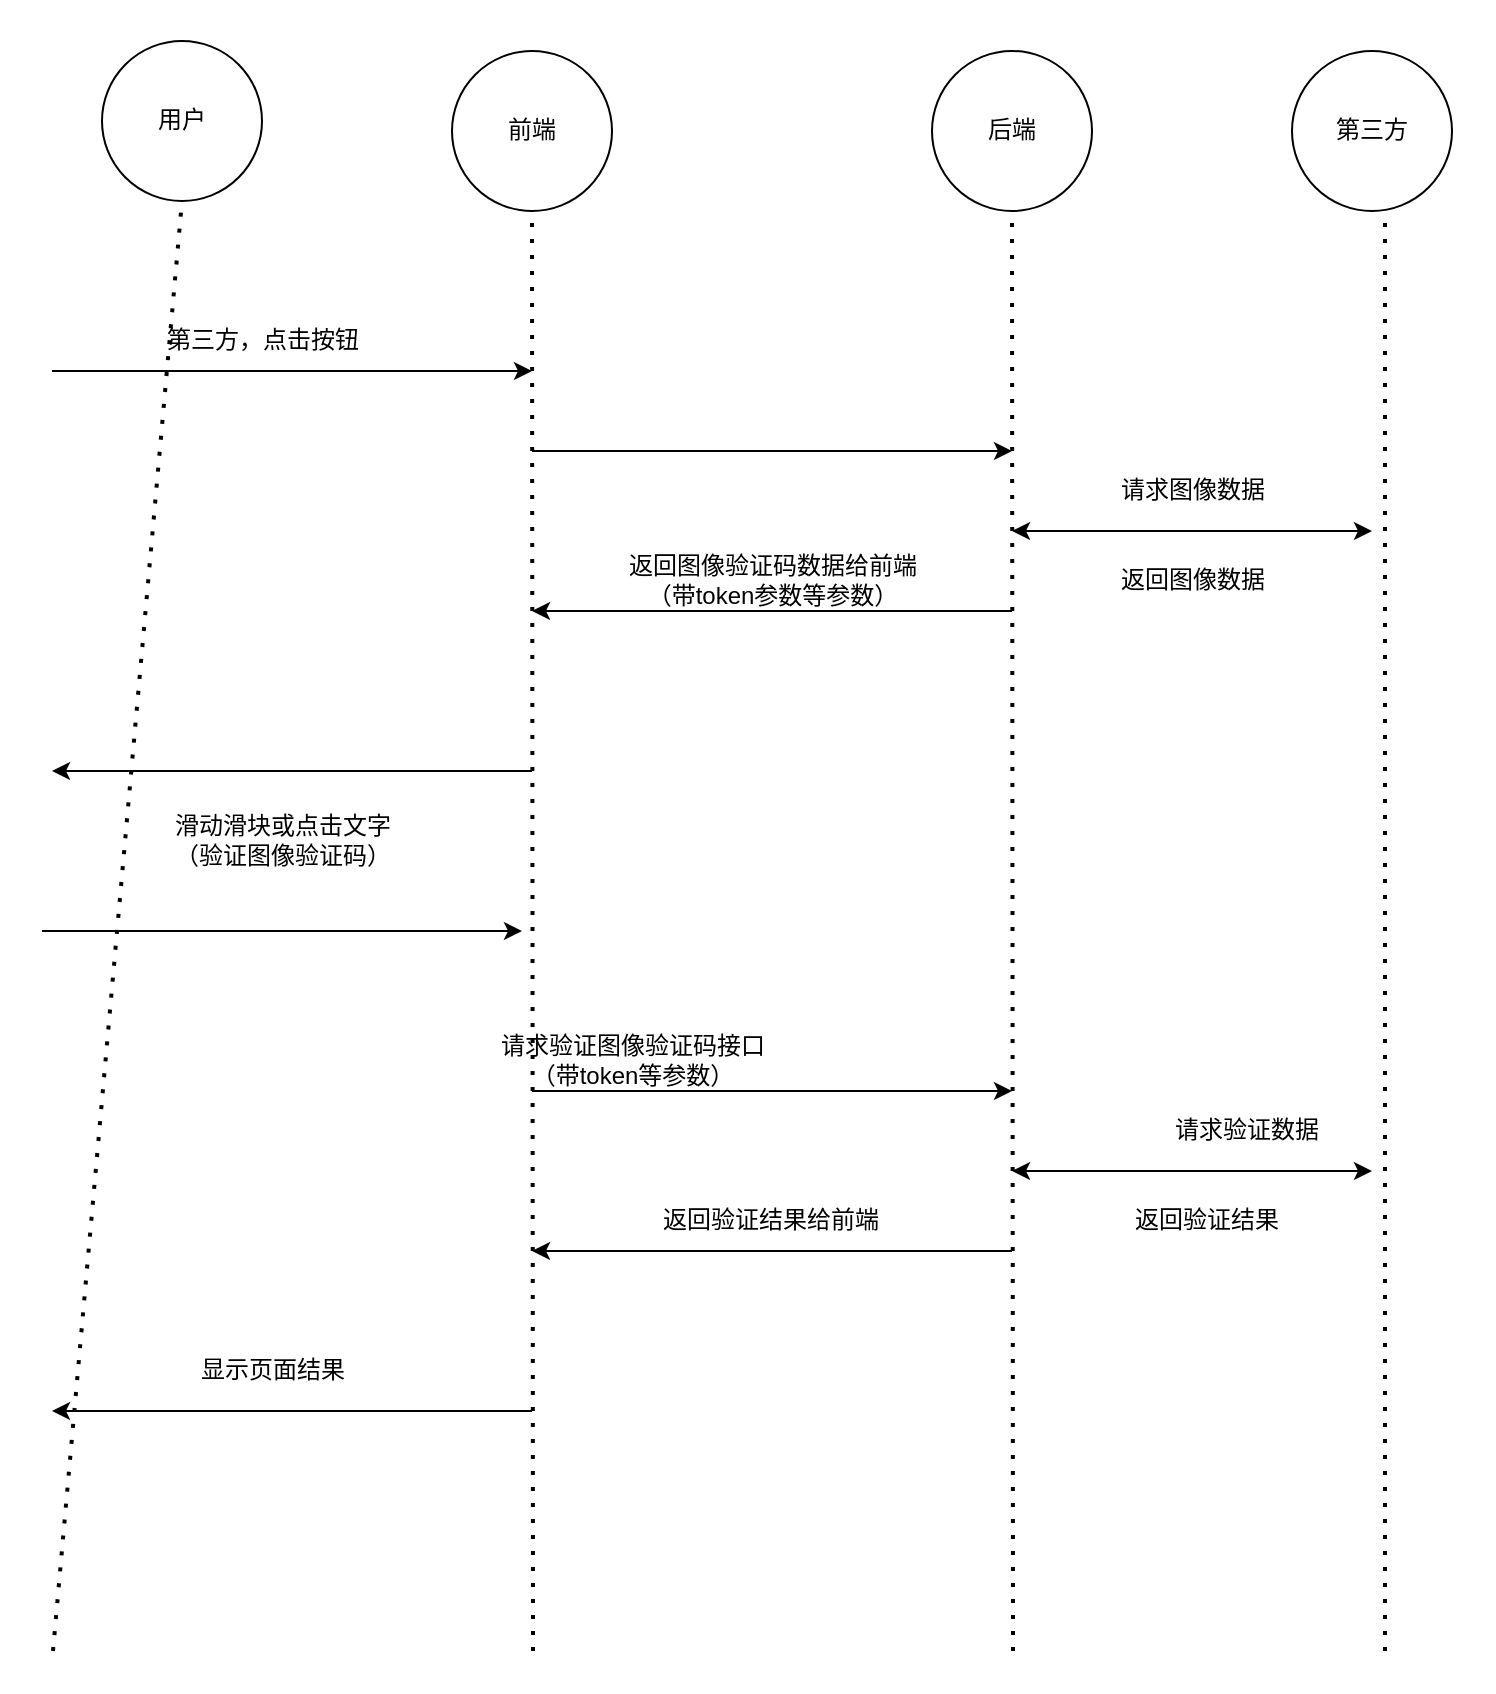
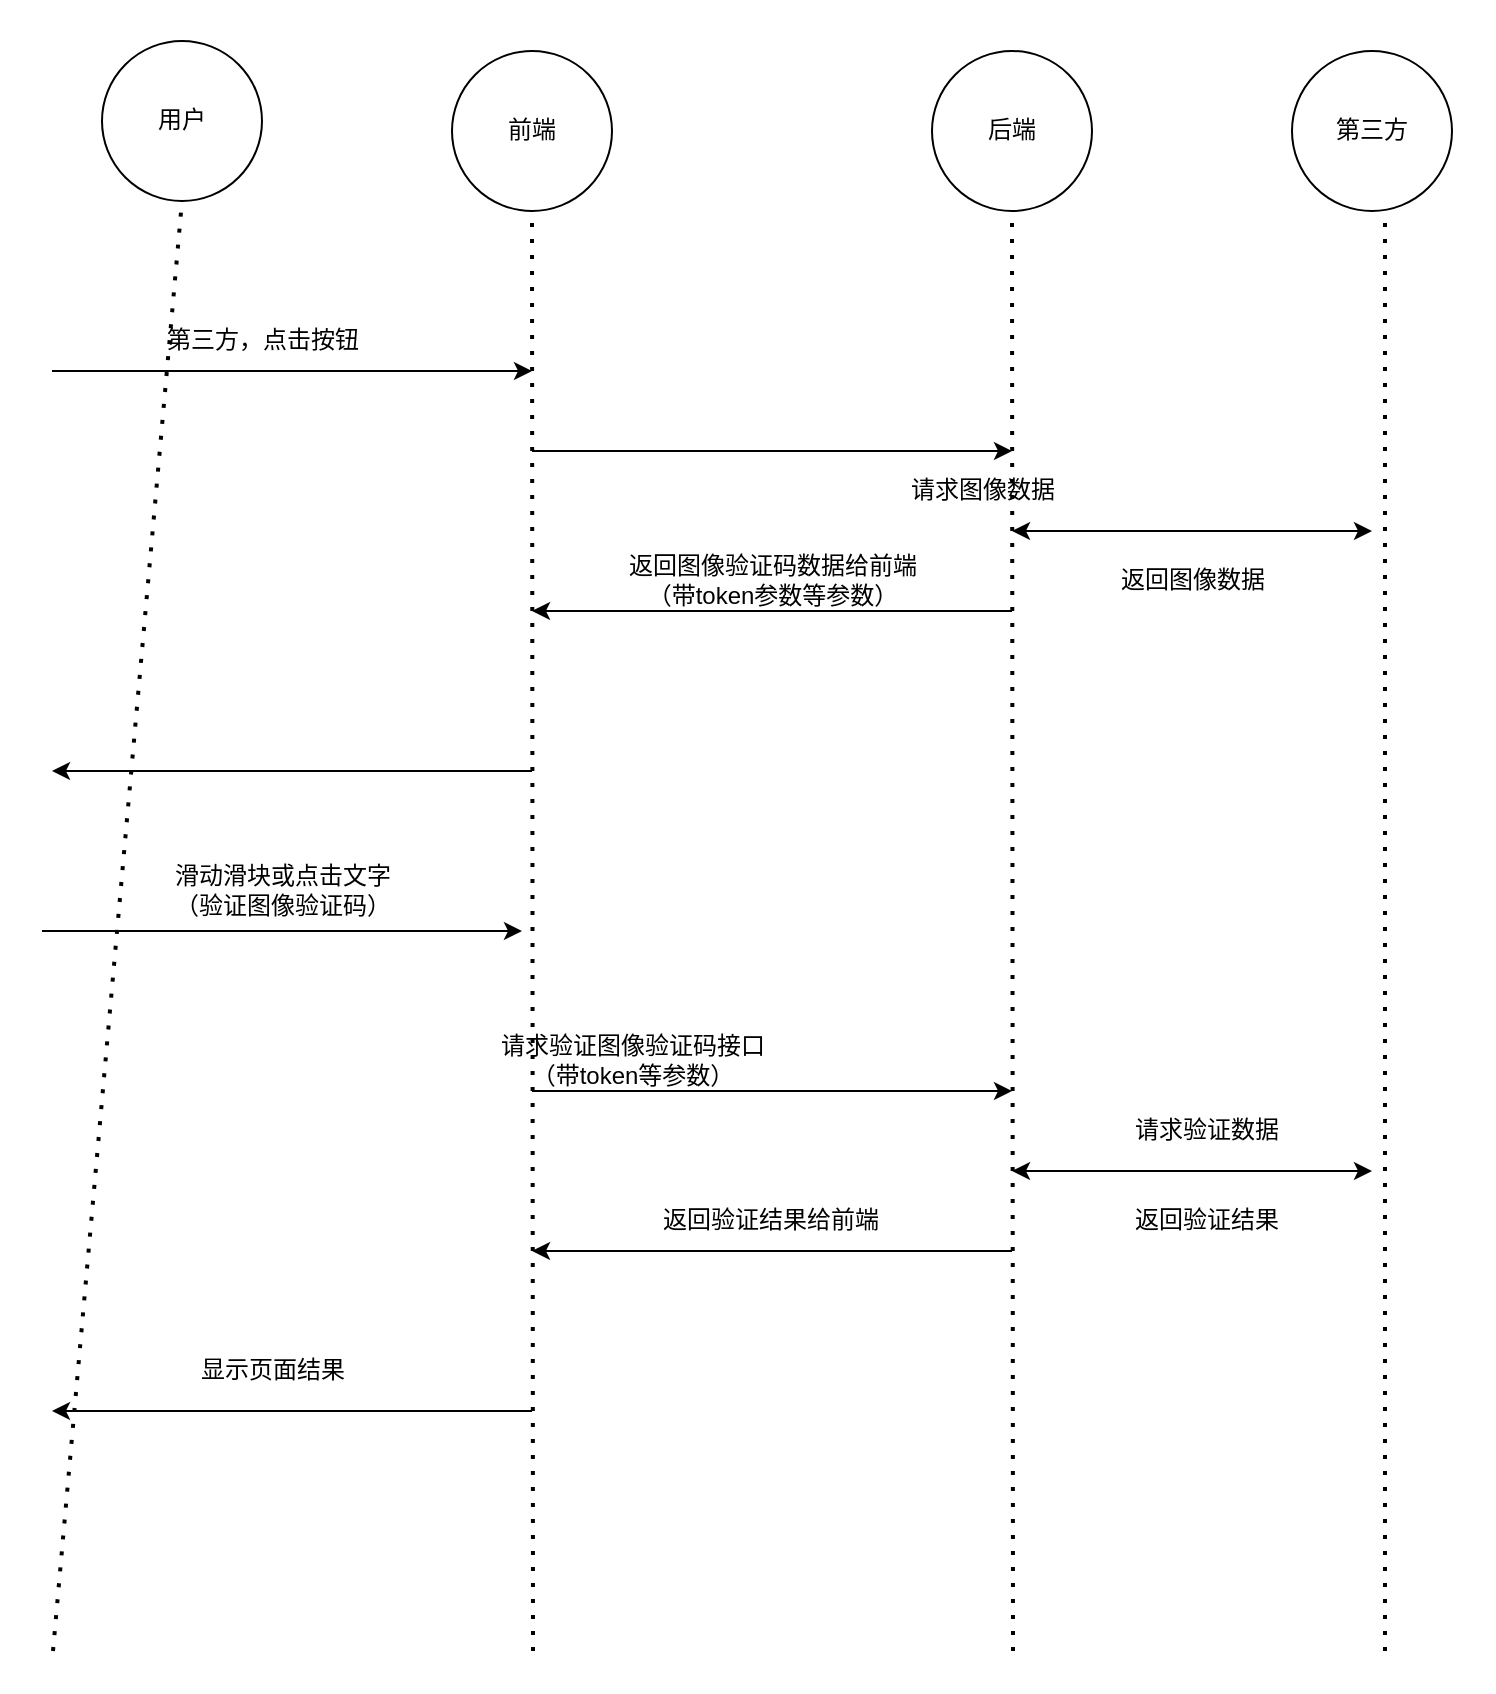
node "请求图像数据": moved (1192, 491) -> (982, 491)
node "滑动滑块或点击文字 （验证图像验证码）": moved (282, 841) -> (282, 891)
node "请求验证数据": moved (1246, 1131) -> (1206, 1131)
